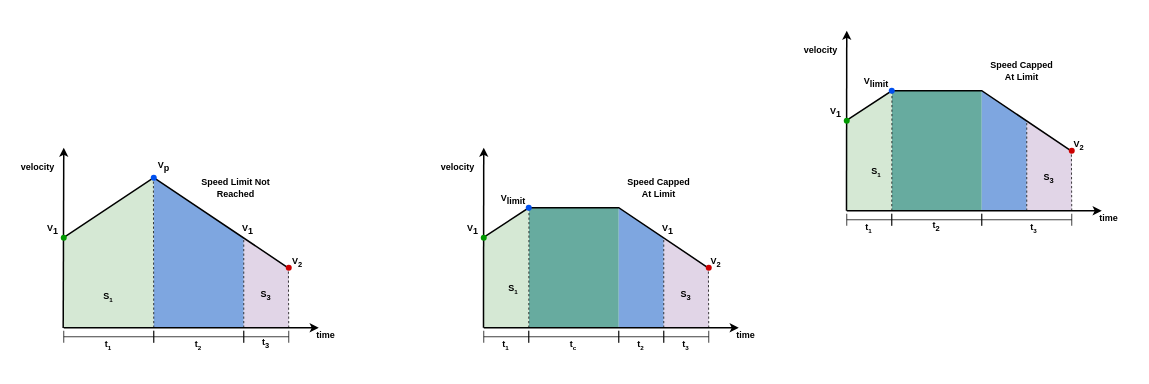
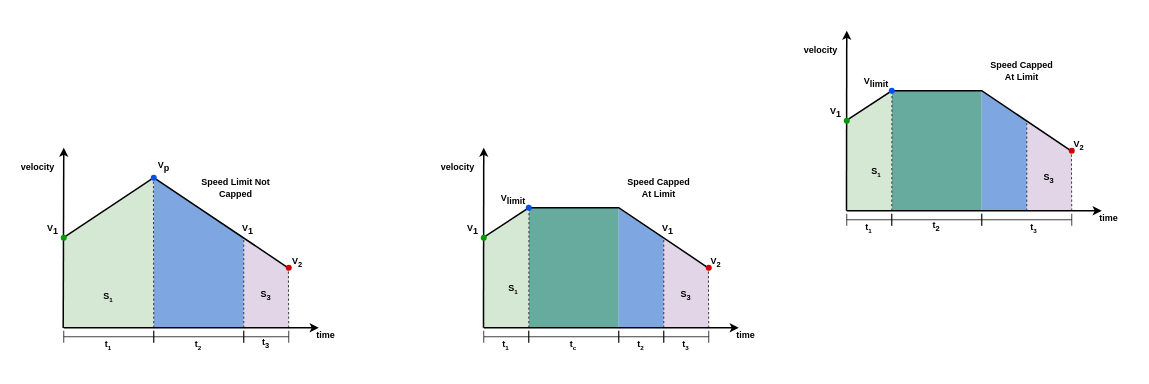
node "Speed Limit Not Reached": label "Speed Limit Not Reached" -> "Speed Limit Not Capped"
